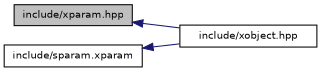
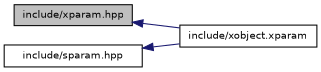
node "include/xobject.hpp": label "include/xobject.hpp" -> "include/xobject.xparam"
node "include/sparam.xparam": label "include/sparam.xparam" -> "include/sparam.hpp"
